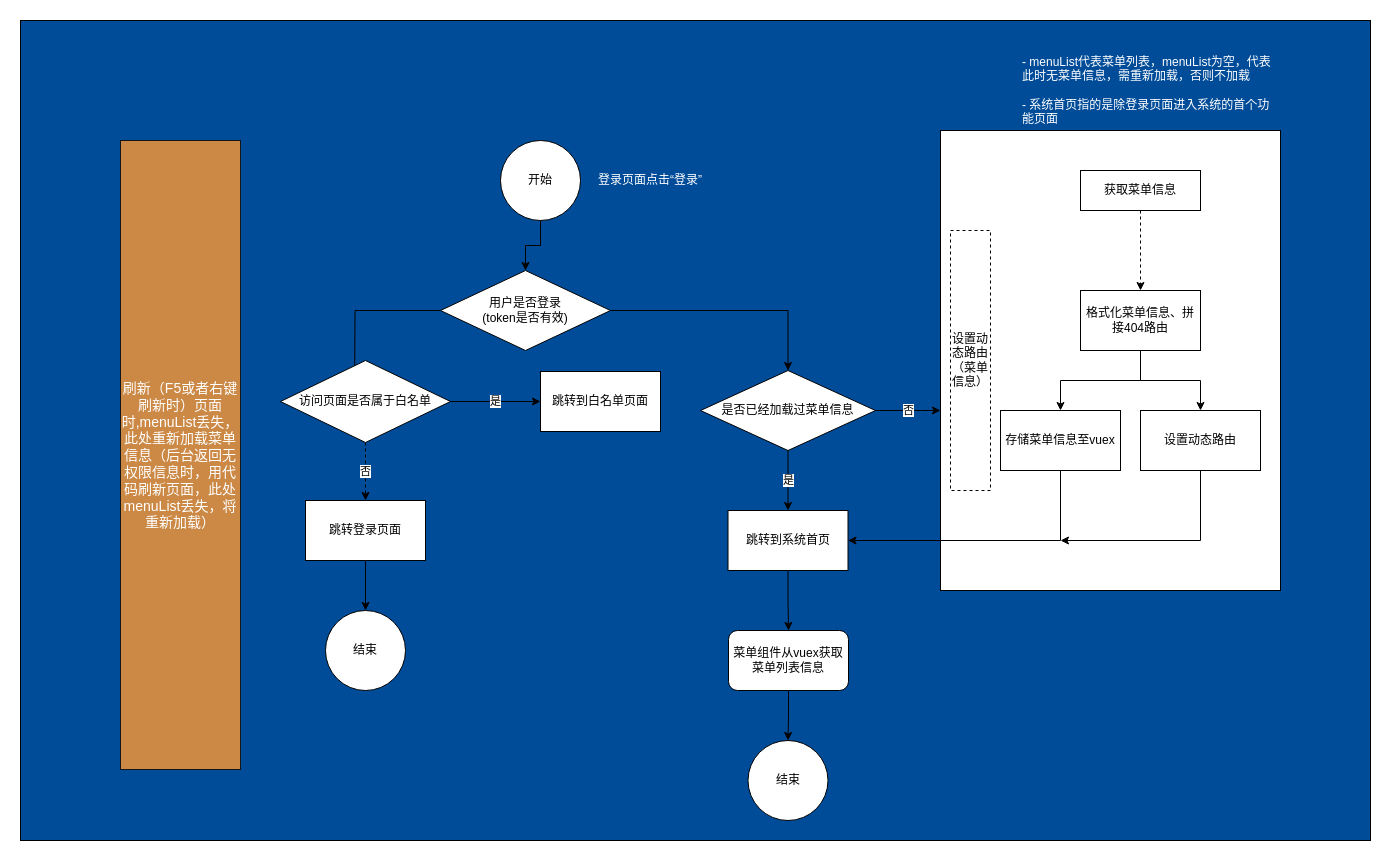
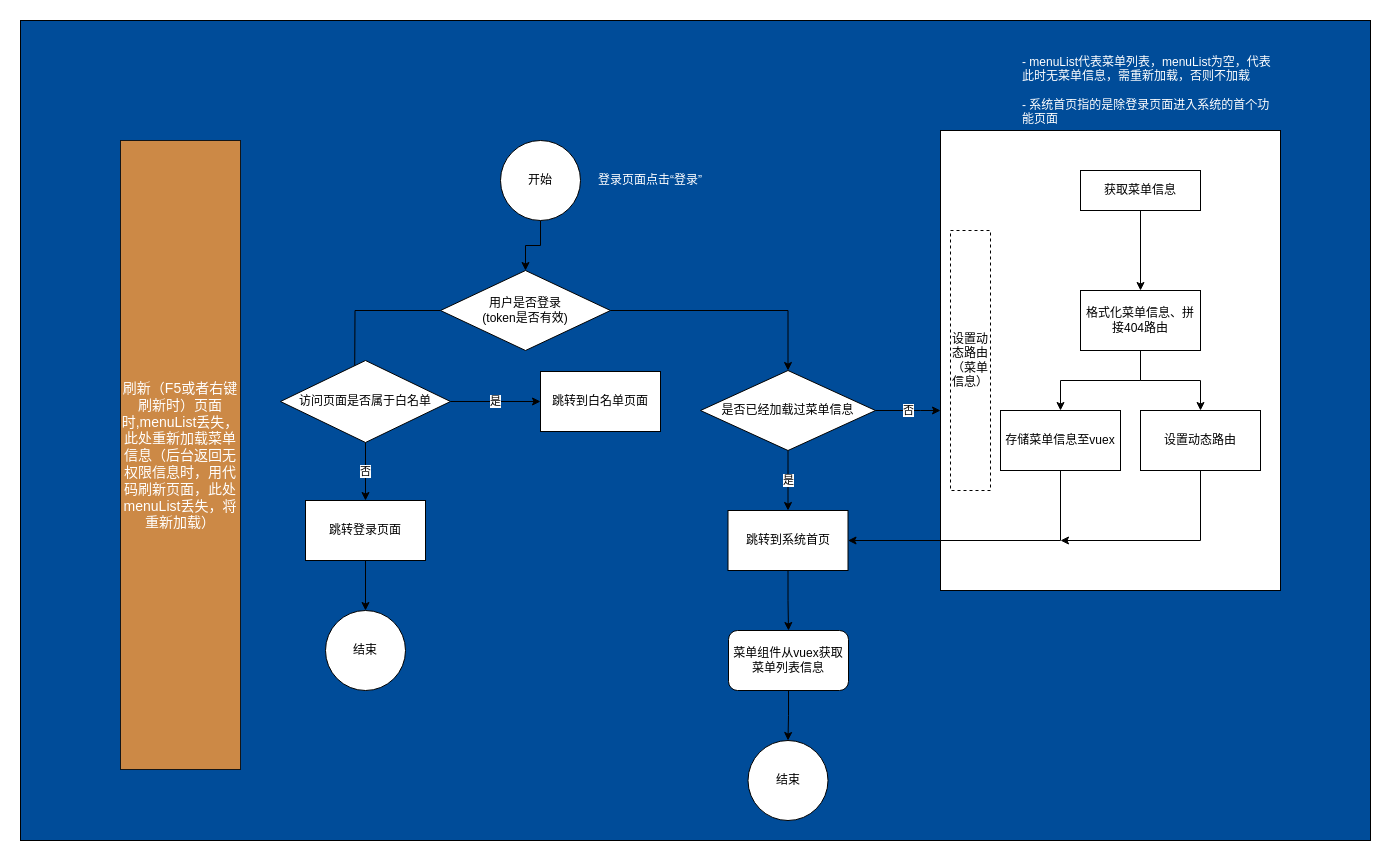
edge "获取菜单信息" -> "格式化菜单信息、拼接404路由": style dashed -> solid
edge "访问页面是否属于白名单" -> "跳转登录页面": style dashed -> solid
